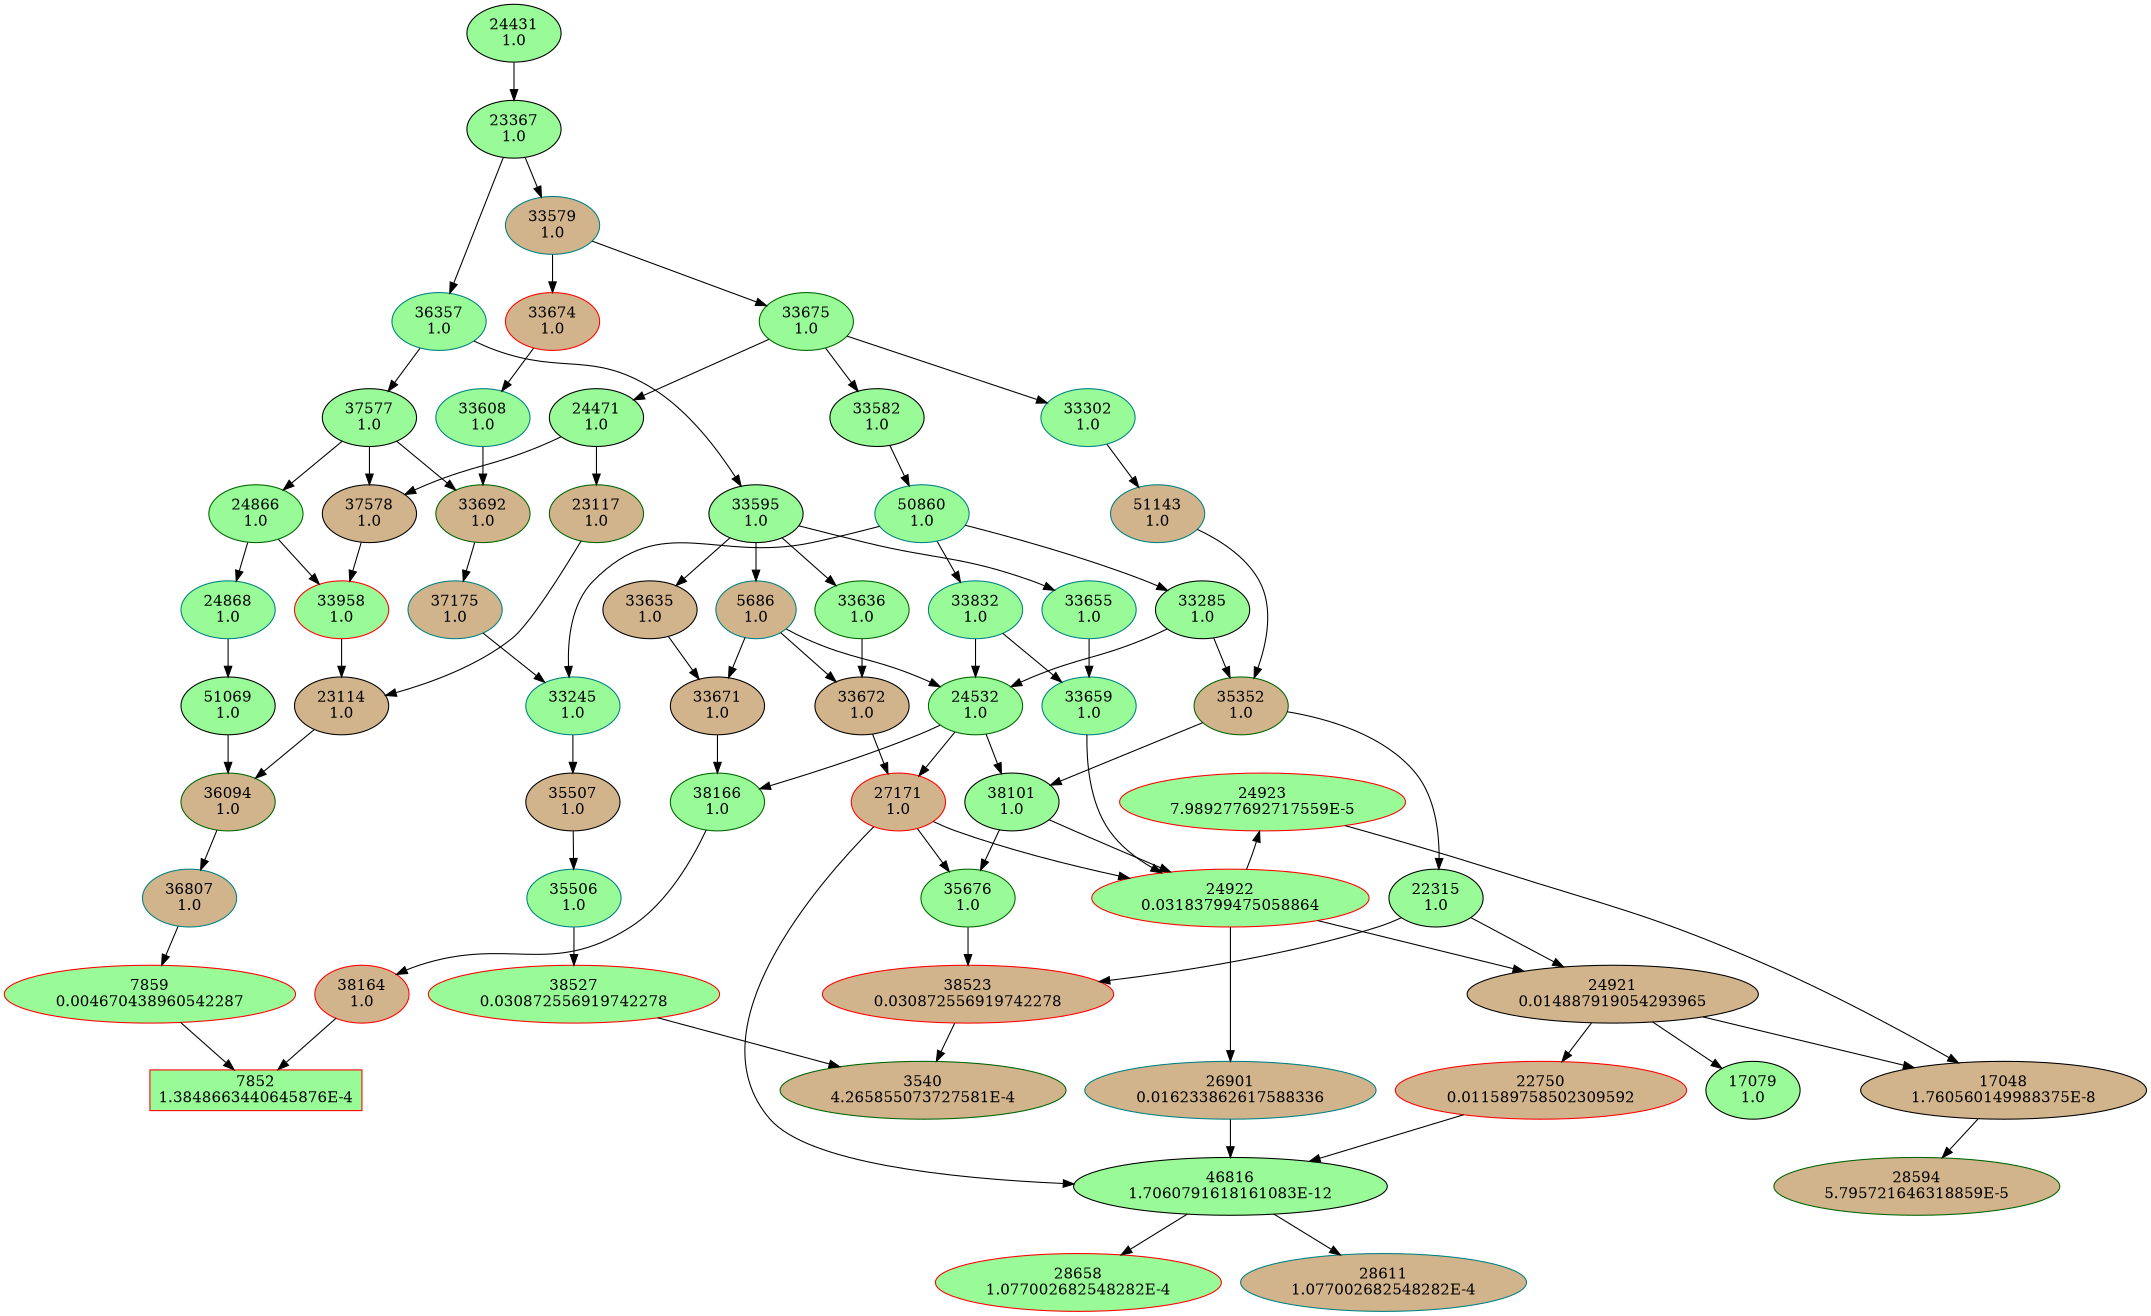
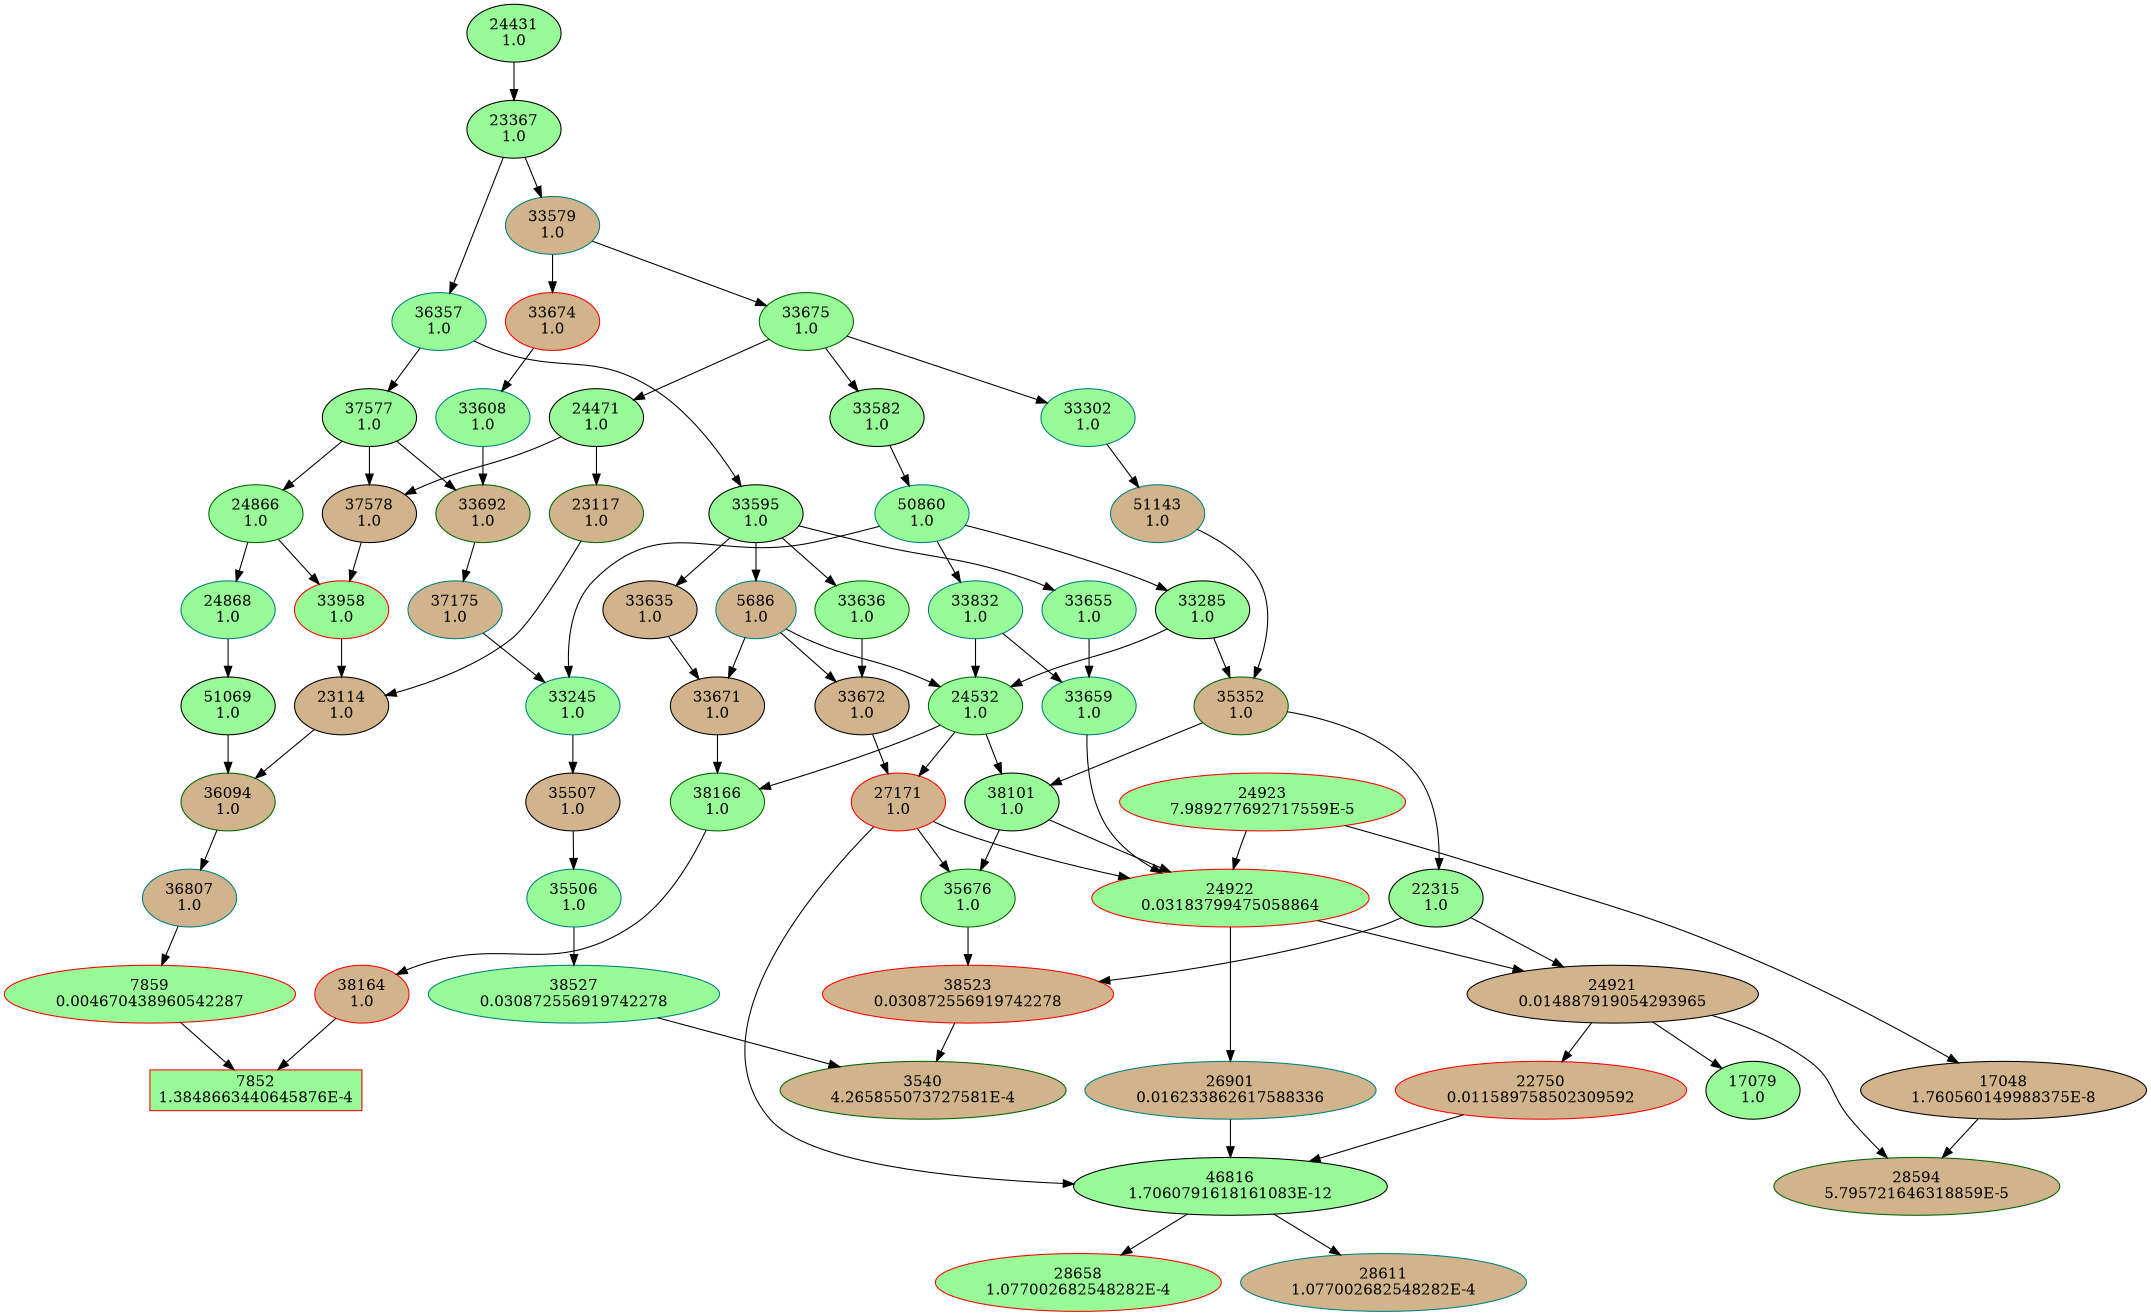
edge "24922 0.03183799475058864" -> "24923 7.989277692717559E-5": reversed
node "38527 0.030872556919742278": color red -> teal
edge "24921 0.014887919054293965" -> "17048 1.760560149988375E-8": now "24921 0.014887919054293965" -> "28594 5.795721646318859E-5"
